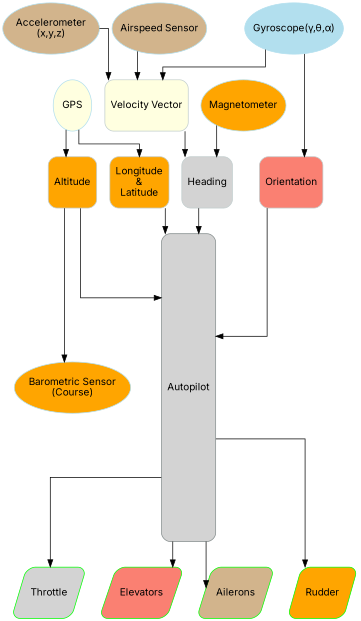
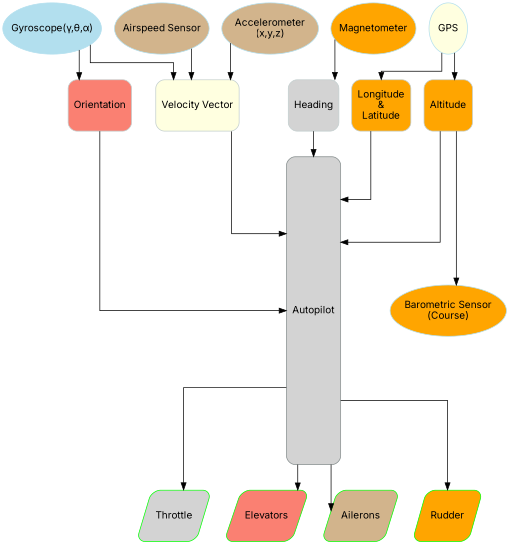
edge "Velocity Vector" -> "Heading": now "Velocity Vector" -> "Autopilot"
